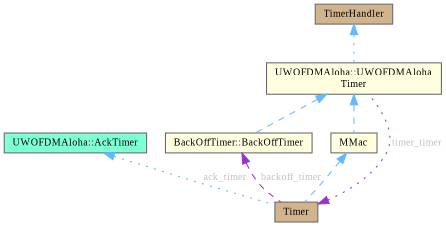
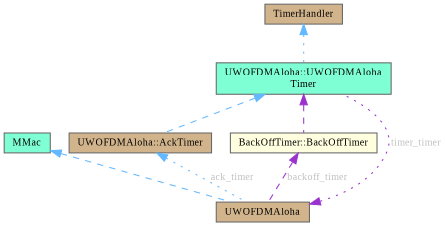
node "UWOFDMAloha::UWOFDMAloha Timer": fillcolor lightyellow -> aquamarine
edge "BackOffTimer::BackOffTimer" -> "UWOFDMAloha::UWOFDMAloha Timer": color steelblue1 -> darkorchid3
edge "MMac" -> "UWOFDMAloha::UWOFDMAloha Timer": now "UWOFDMAloha::AckTimer" -> "UWOFDMAloha::UWOFDMAloha Timer"
node "UWOFDMAloha::AckTimer": fillcolor aquamarine -> tan
node "MMac": fillcolor lightyellow -> aquamarine
node "Timer": label "Timer" -> "UWOFDMAloha"
